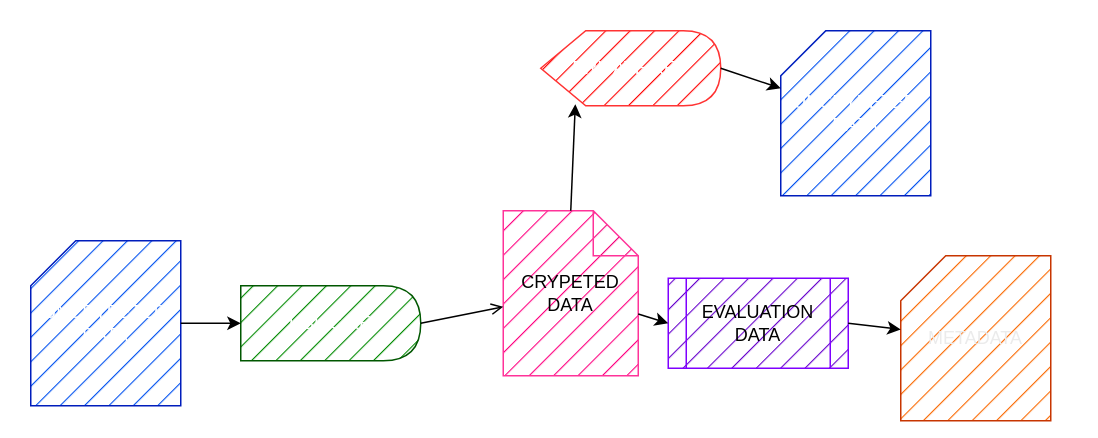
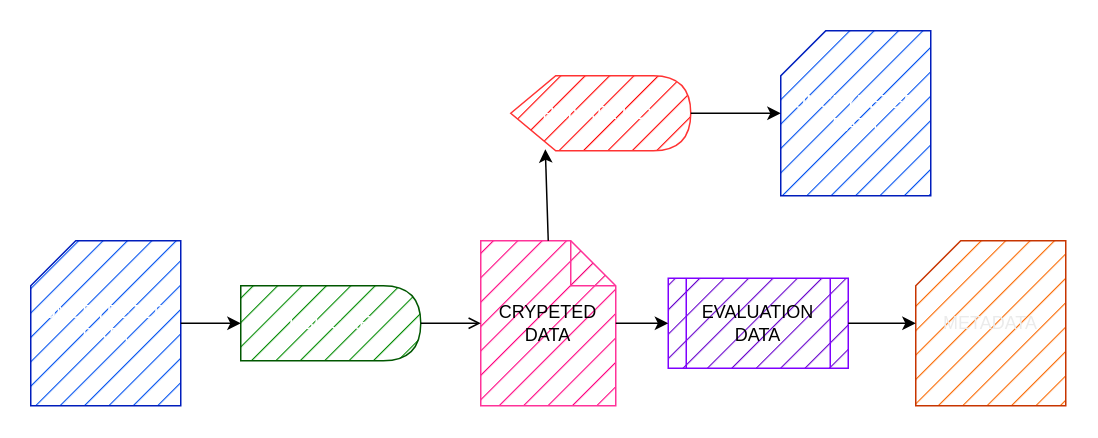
node "PRIVATE KEY": moved (631, 68) -> (601, 113)
node "CRYPETED DATA": moved (571, 293) -> (548, 323)
node "METADATA": moved (976, 338) -> (991, 323)
